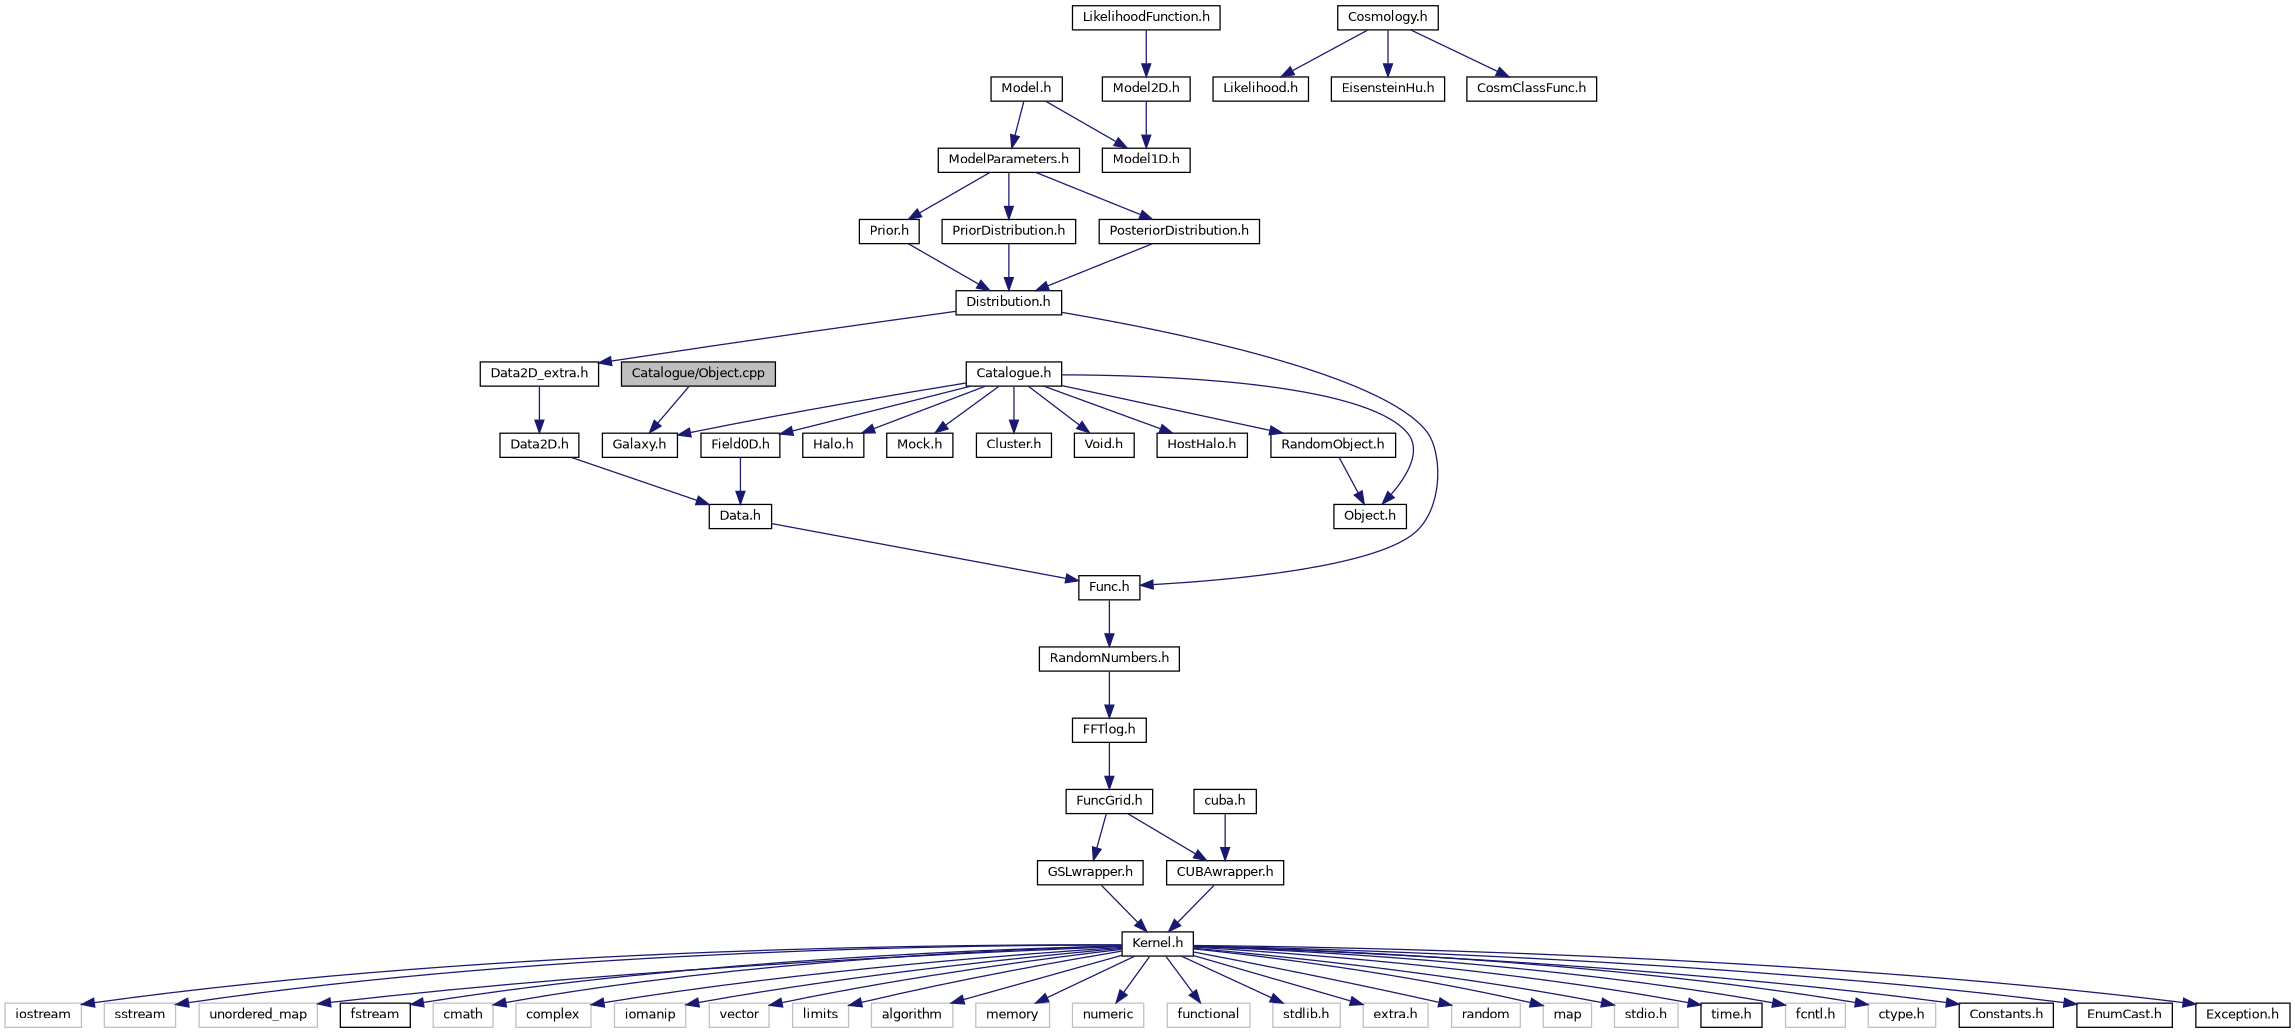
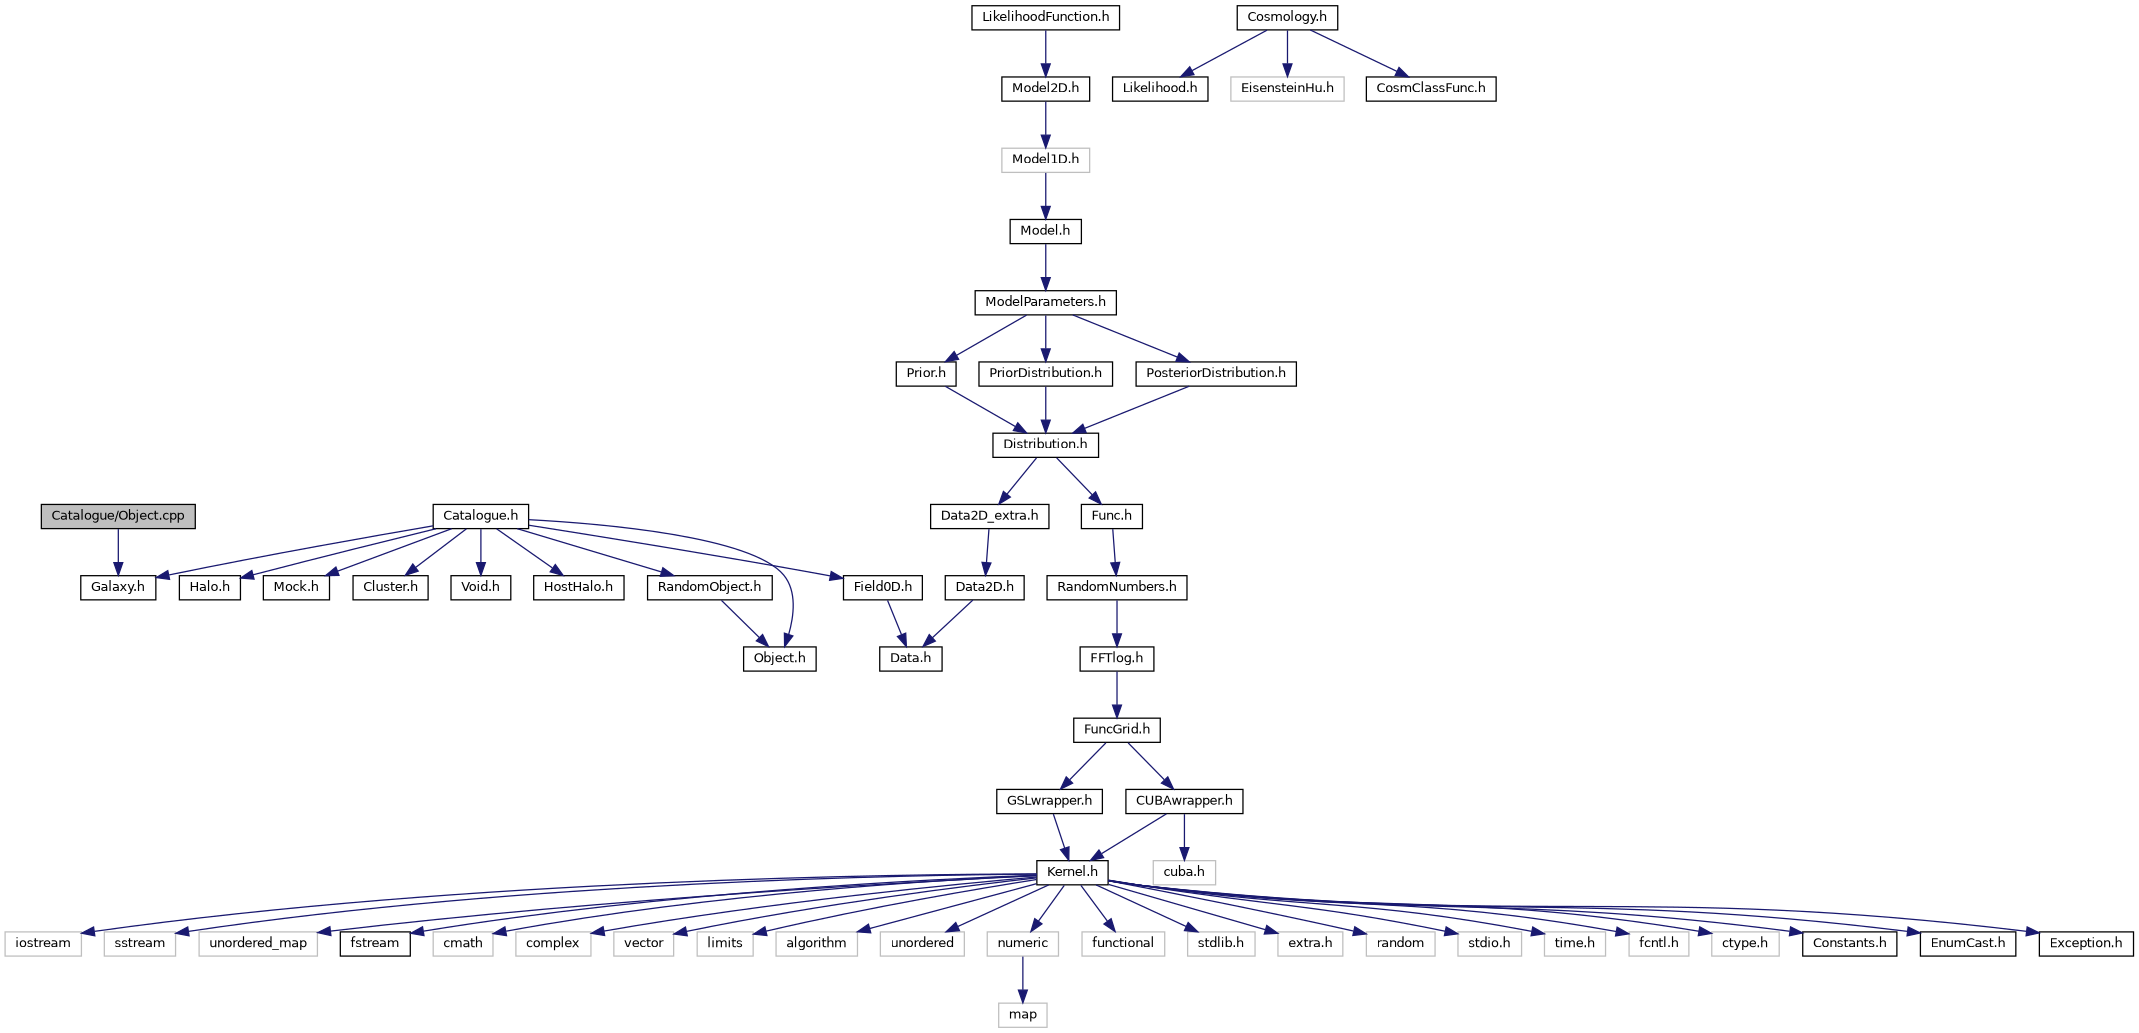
node "EisensteinHu.h": color black -> grey75
edge "Model.h" -> "Model1D.h": reversed
node "Model1D.h": color black -> grey75
edge "Data.h" -> "Func.h": removed
node "cuba.h": color black -> grey75
edge "cuba.h" -> "CUBAwrapper.h": reversed
edge "Kernel.h" -> "map": now "numeric" -> "map"
node "iomanip": removed
node "memory": label "memory" -> "unordered"
node "time.h": color black -> grey75
